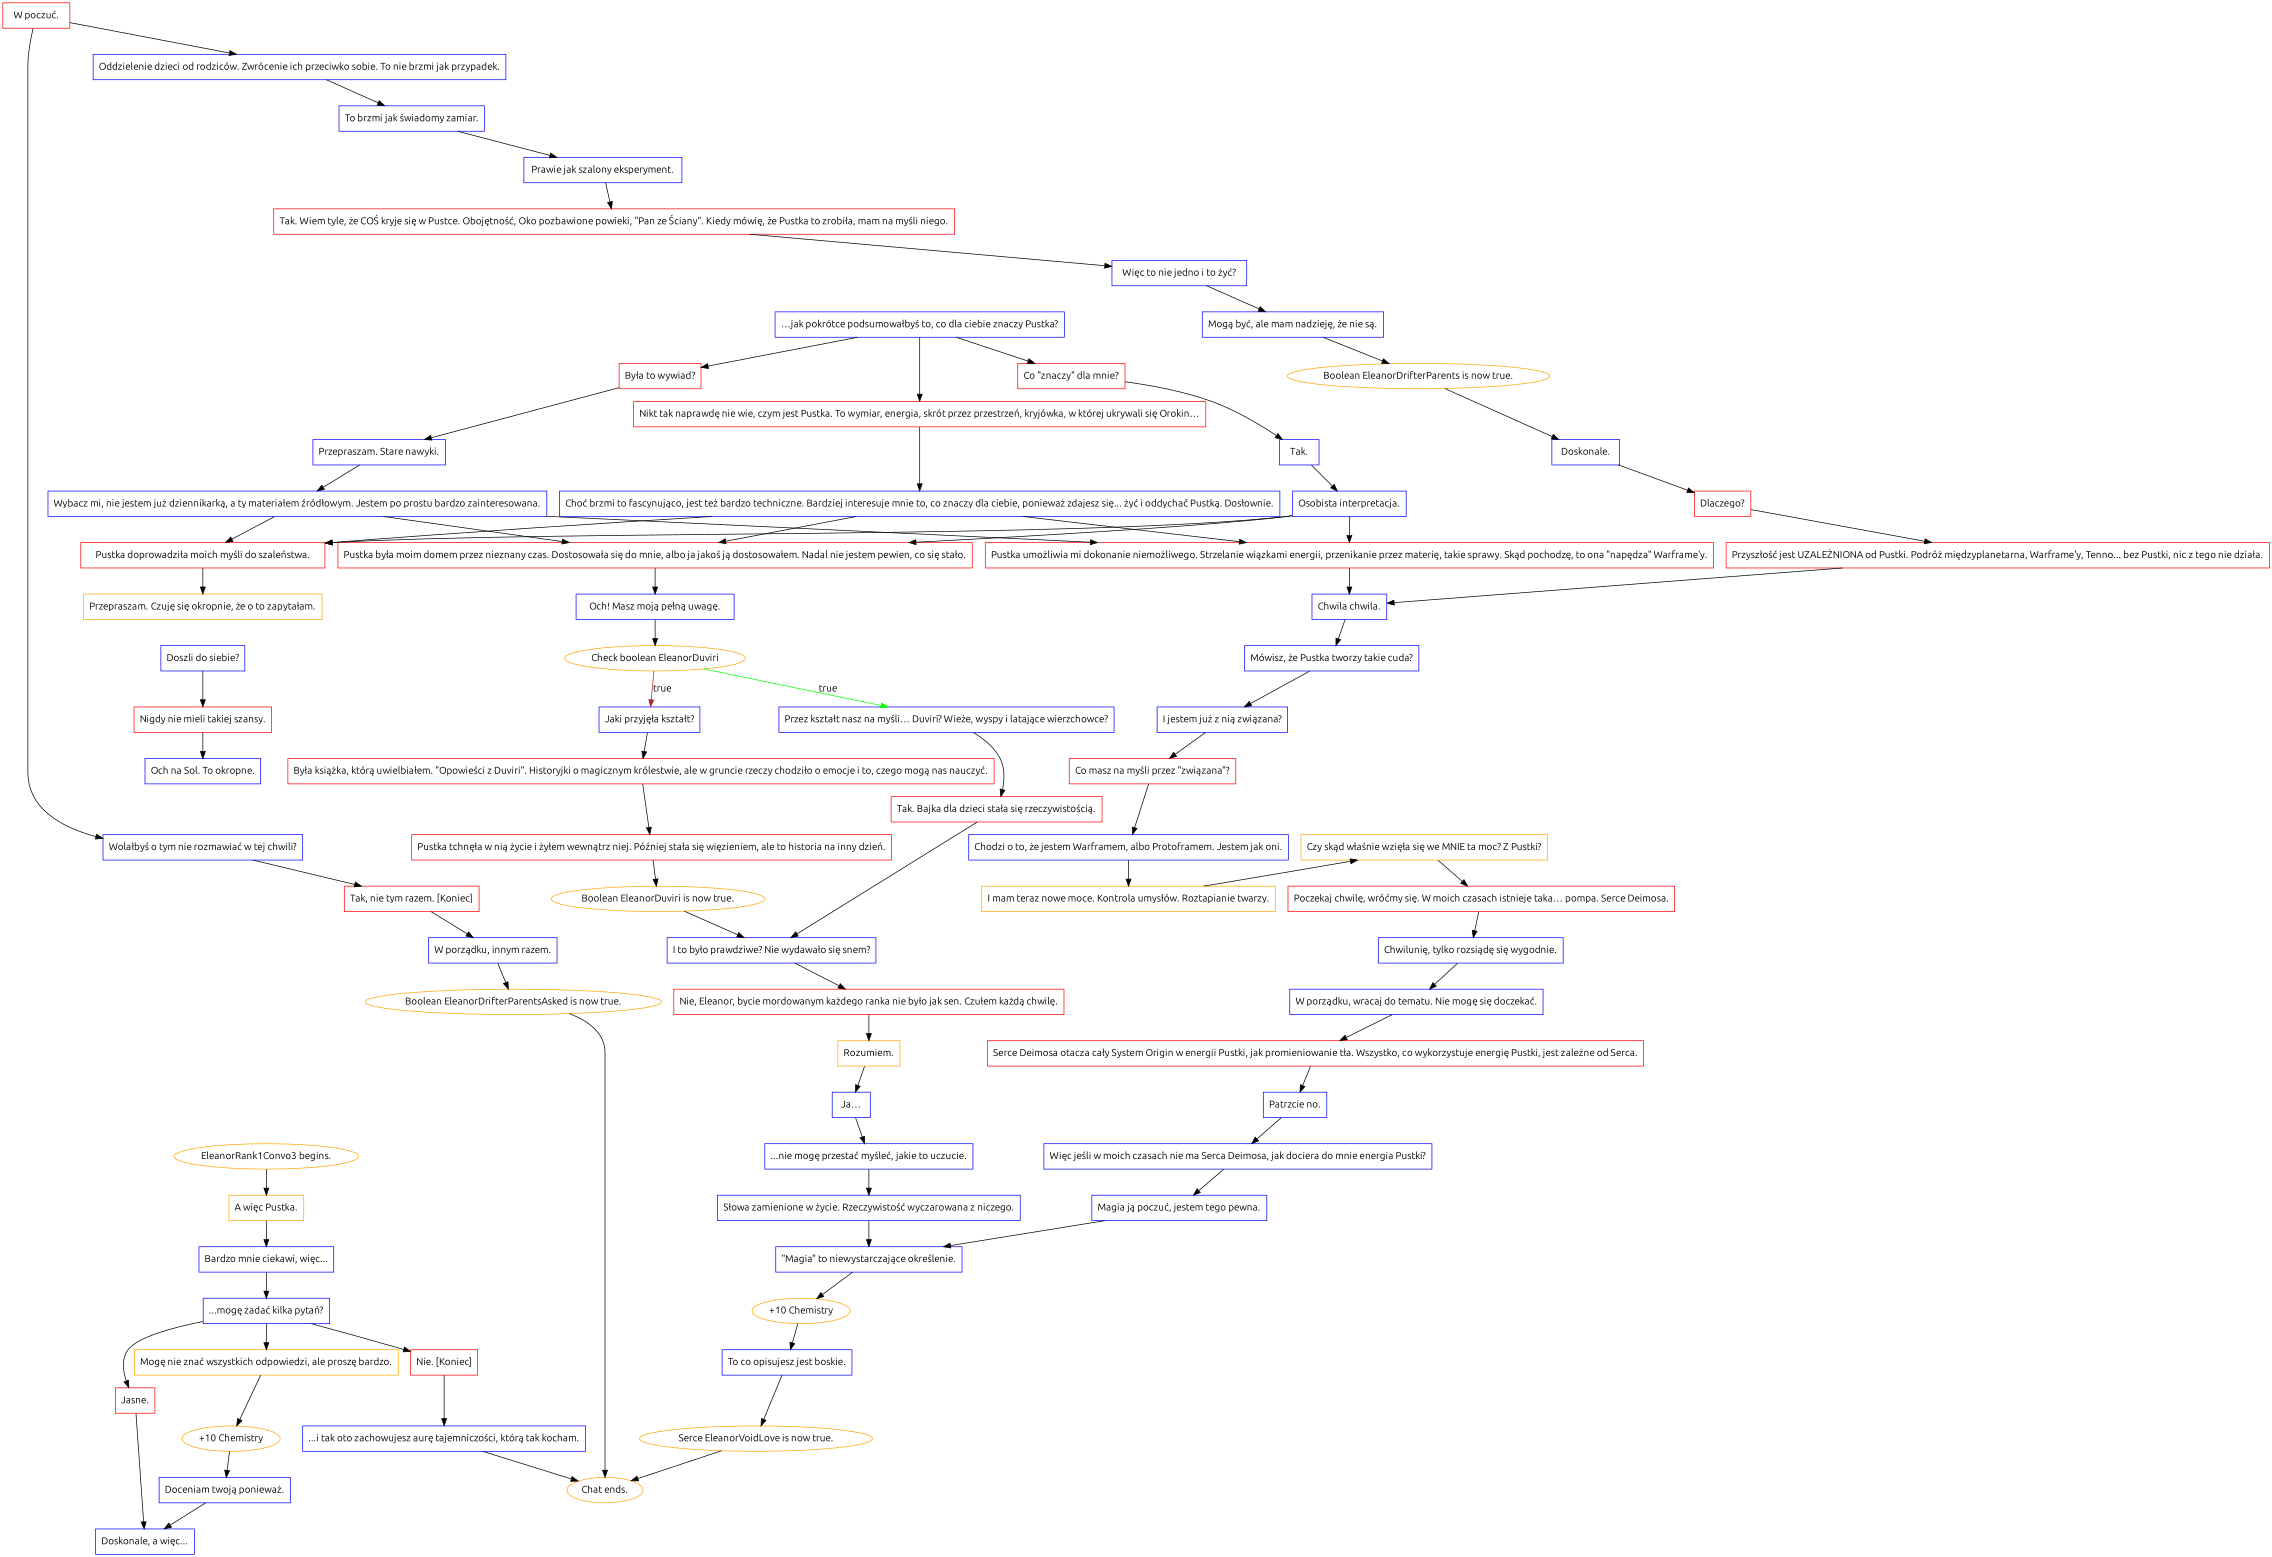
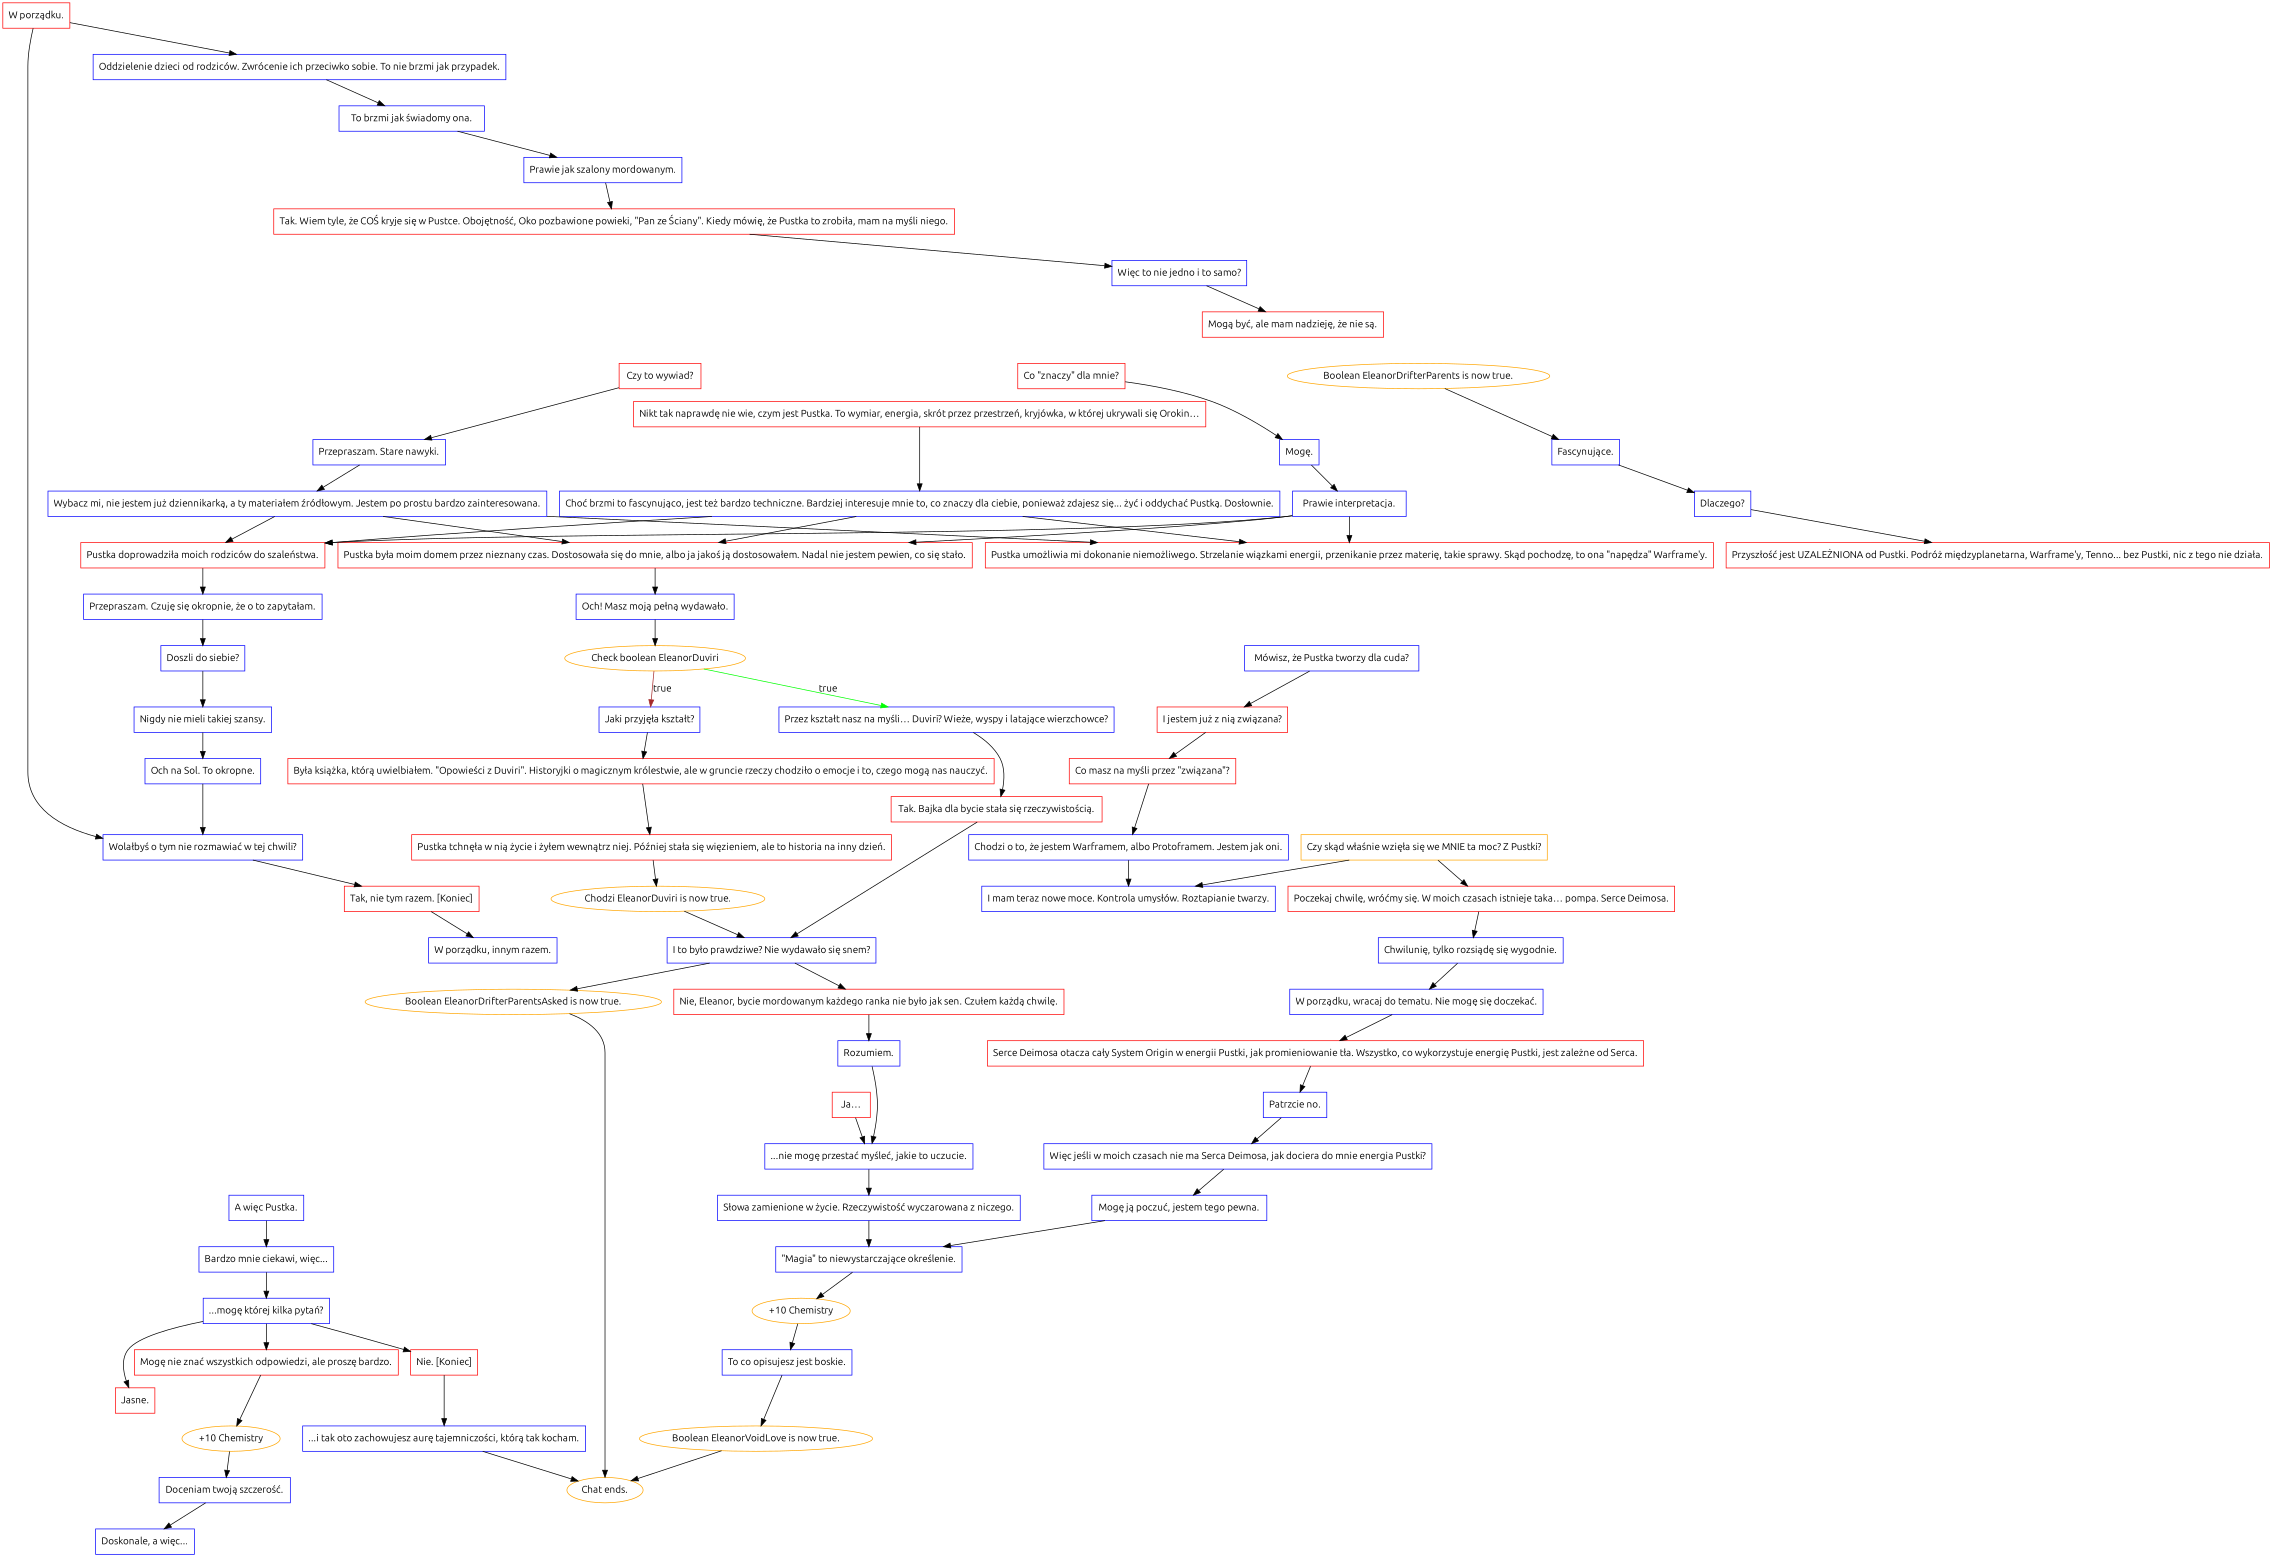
node "W poczuć.": label "W poczuć." -> "W porządku."
node "To brzmi jak świadomy zamiar.": label "To brzmi jak świadomy zamiar." -> "To brzmi jak świadomy ona."
node "Prawie jak szalony eksperyment.": label "Prawie jak szalony eksperyment." -> "Prawie jak szalony mordowanym."
node "Więc to nie jedno i to żyć?": label "Więc to nie jedno i to żyć?" -> "Więc to nie jedno i to samo?"
node "…jak pokrótce podsumowałbyś to, co dla ciebie znaczy Pustka?": removed
node "Mogą być, ale mam nadzieję, że nie są.": color blue -> red
edge "Mogą być, ale mam nadzieję, że nie są." -> "Boolean EleanorDrifterParents is now true.": removed
node "Była to wywiad?": label "Była to wywiad?" -> "Czy to wywiad?"
node "Tak.": label "Tak." -> "Mogę."
node "Doskonale.": label "Doskonale." -> "Fascynujące."
node "Osobista interpretacja.": label "Osobista interpretacja." -> "Prawie interpretacja."
node "Dlaczego?": color red -> blue
node "Pustka doprowadziła moich myśli do szaleństwa.": label "Pustka doprowadziła moich myśli do szaleństwa." -> "Pustka doprowadziła moich rodziców do szaleństwa."
node "Przepraszam. Czuję się okropnie, że o to zapytałam.": color orange -> blue
node "Och! Masz moją pełną uwagę.": label "Och! Masz moją pełną uwagę." -> "Och! Masz moją pełną wydawało."
node "Chwila chwila.": removed
edge "Przepraszam. Czuję się okropnie, że o to zapytałam." -> "Doszli do siebie?": added
node "Mówisz, że Pustka tworzy takie cuda?": label "Mówisz, że Pustka tworzy takie cuda?" -> "Mówisz, że Pustka tworzy dla cuda?"
node "Nigdy nie mieli takiej szansy.": color red -> blue
node "I jestem już z nią związana?": color blue -> red
edge "Och na Sol. To okropne." -> "Wolałbyś o tym nie rozmawiać w tej chwili?": added
node "Tak. Bajka dla dzieci stała się rzeczywistością.": label "Tak. Bajka dla dzieci stała się rzeczywistością." -> "Tak. Bajka dla bycie stała się rzeczywistością."
edge "I mam teraz nowe moce. Kontrola umysłów. Roztapianie twarzy." -> "Czy skąd właśnie wzięła się we MNIE ta moc? Z Pustki?": reversed
node "Boolean EleanorDuviri is now true.": label "Boolean EleanorDuviri is now true." -> "Chodzi EleanorDuviri is now true."
node "I mam teraz nowe moce. Kontrola umysłów. Roztapianie twarzy.": color orange -> blue
edge "W porządku, innym razem." -> "Boolean EleanorDrifterParentsAsked is now true.": now "I to było prawdziwe? Nie wydawało się snem?" -> "Boolean EleanorDrifterParentsAsked is now true."
node "Rozumiem.": color orange -> blue
edge "Rozumiem." -> "Ja…": now "Rozumiem." -> "...nie mogę przestać myśleć, jakie to uczucie."
node "Ja…": color blue -> red
node "EleanorRank1Convo3 begins.": removed
node "A więc Pustka.": color orange -> blue
node "Magia ją poczuć, jestem tego pewna.": label "Magia ją poczuć, jestem tego pewna." -> "Mogę ją poczuć, jestem tego pewna."
node "...mogę zadać kilka pytań?": label "...mogę zadać kilka pytań?" -> "...mogę której kilka pytań?"
node "Mogę nie znać wszystkich odpowiedzi, ale proszę bardzo.": color orange -> red
node "Serce EleanorVoidLove is now true.": label "Serce EleanorVoidLove is now true." -> "Boolean EleanorVoidLove is now true."
edge "Jasne." -> "Doskonale, a więc...": removed
node "Doceniam twoją ponieważ.": label "Doceniam twoją ponieważ." -> "Doceniam twoją szczerość."
